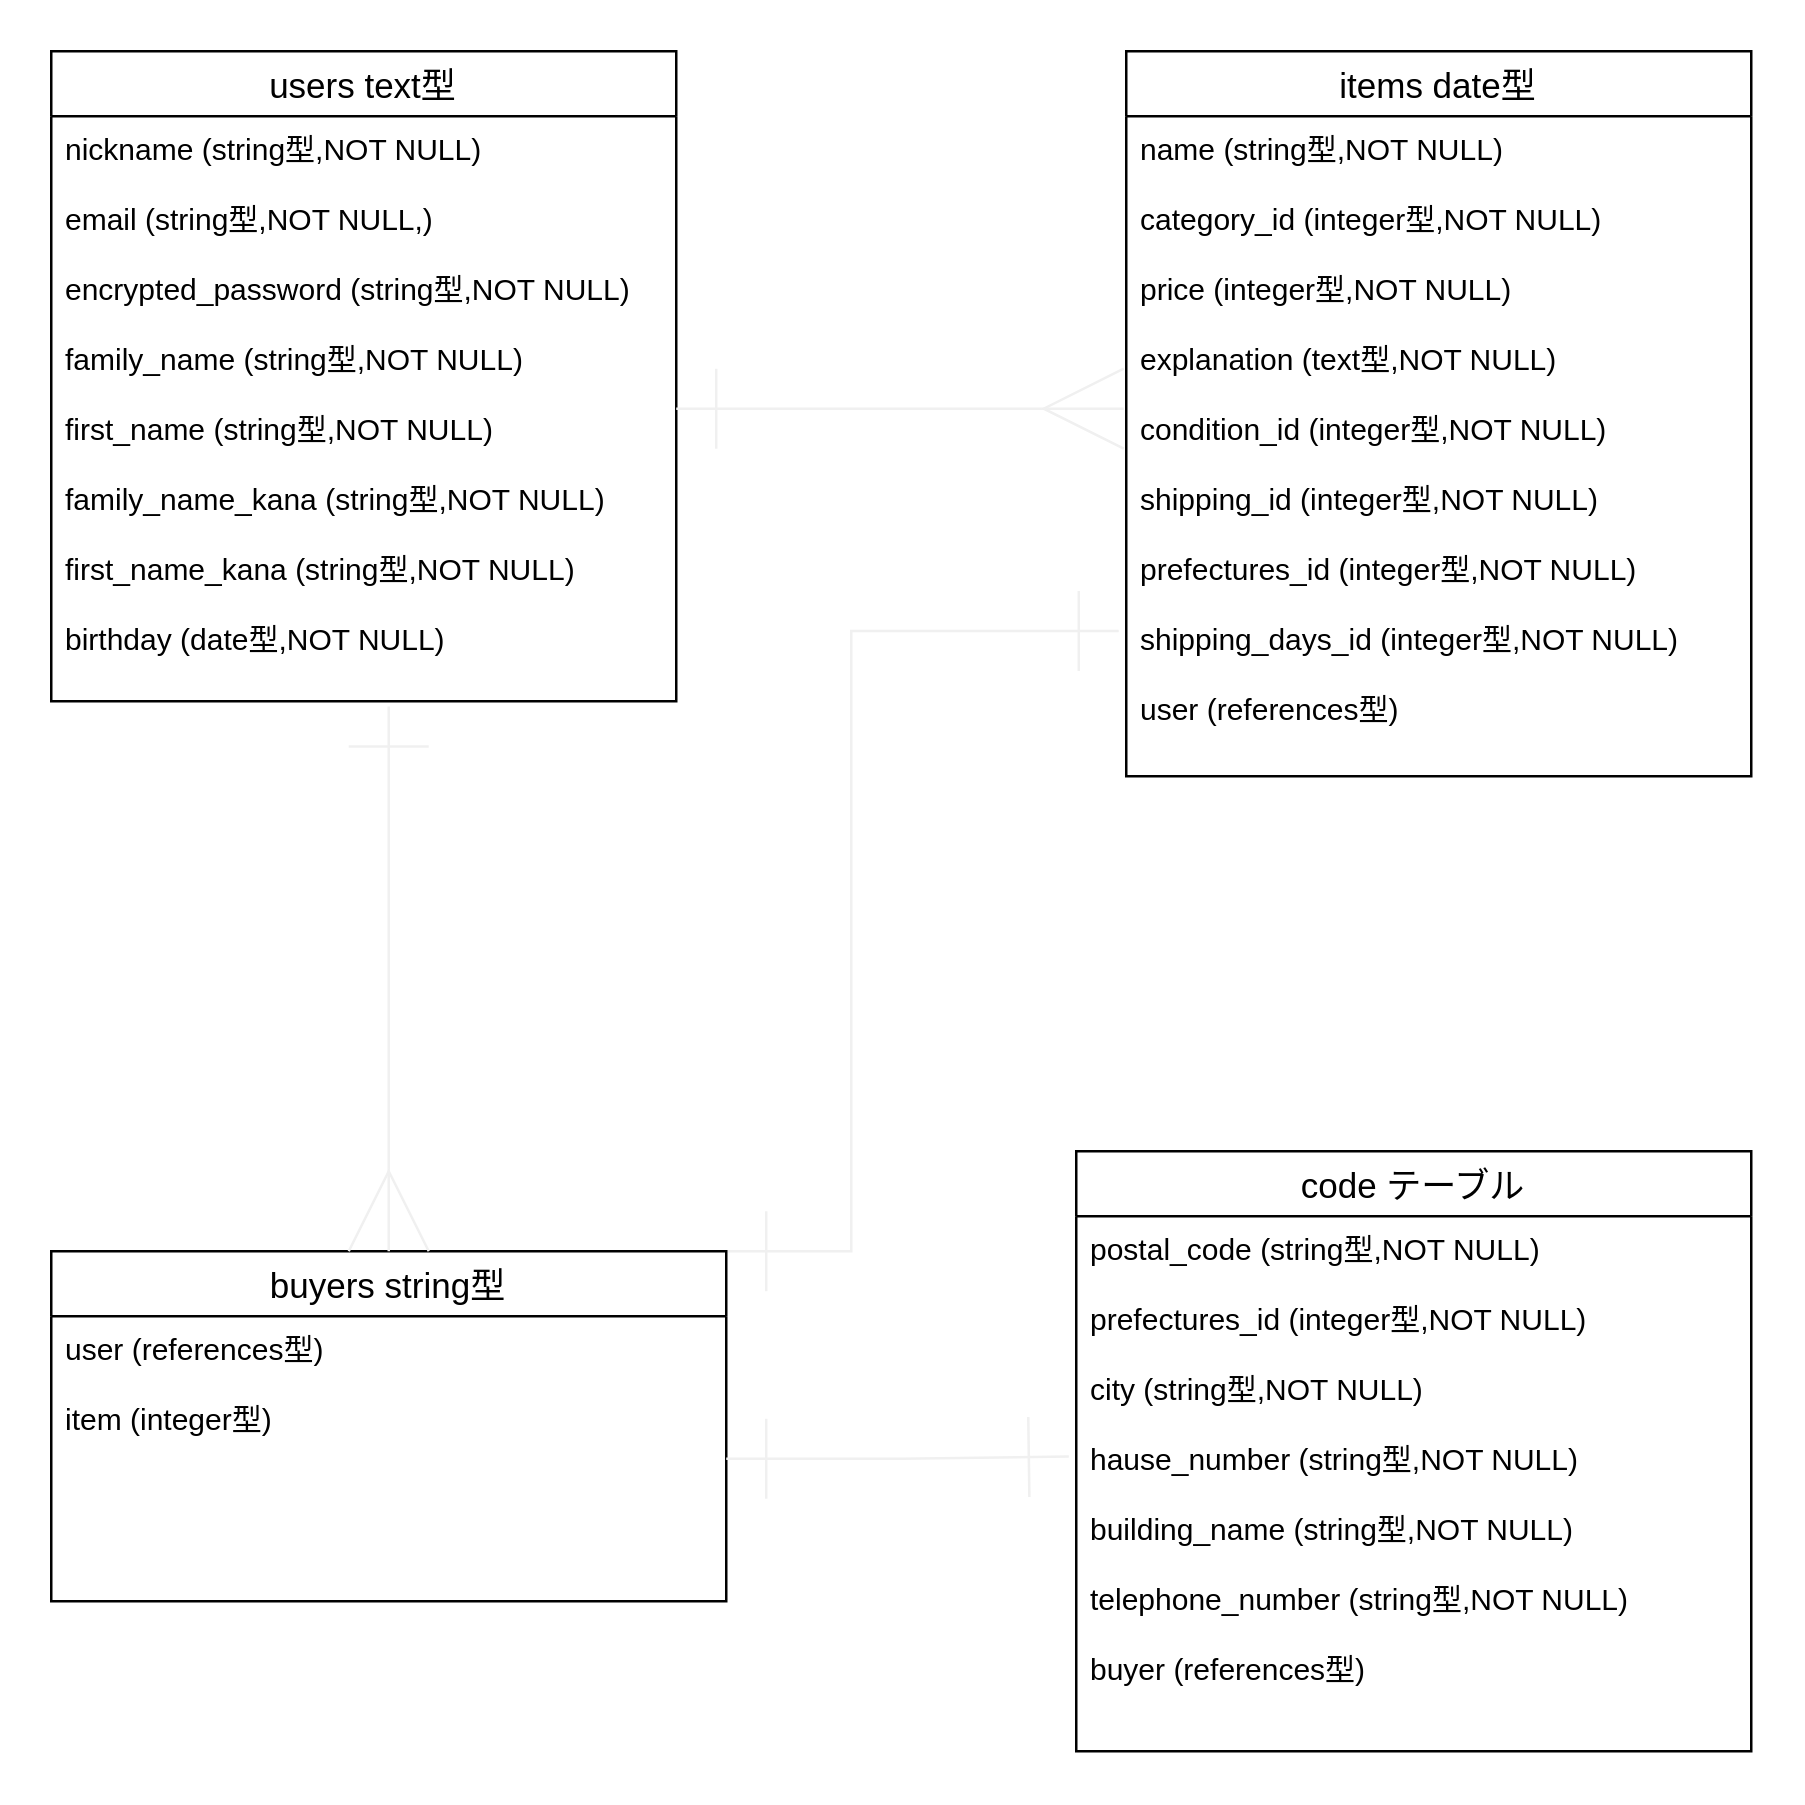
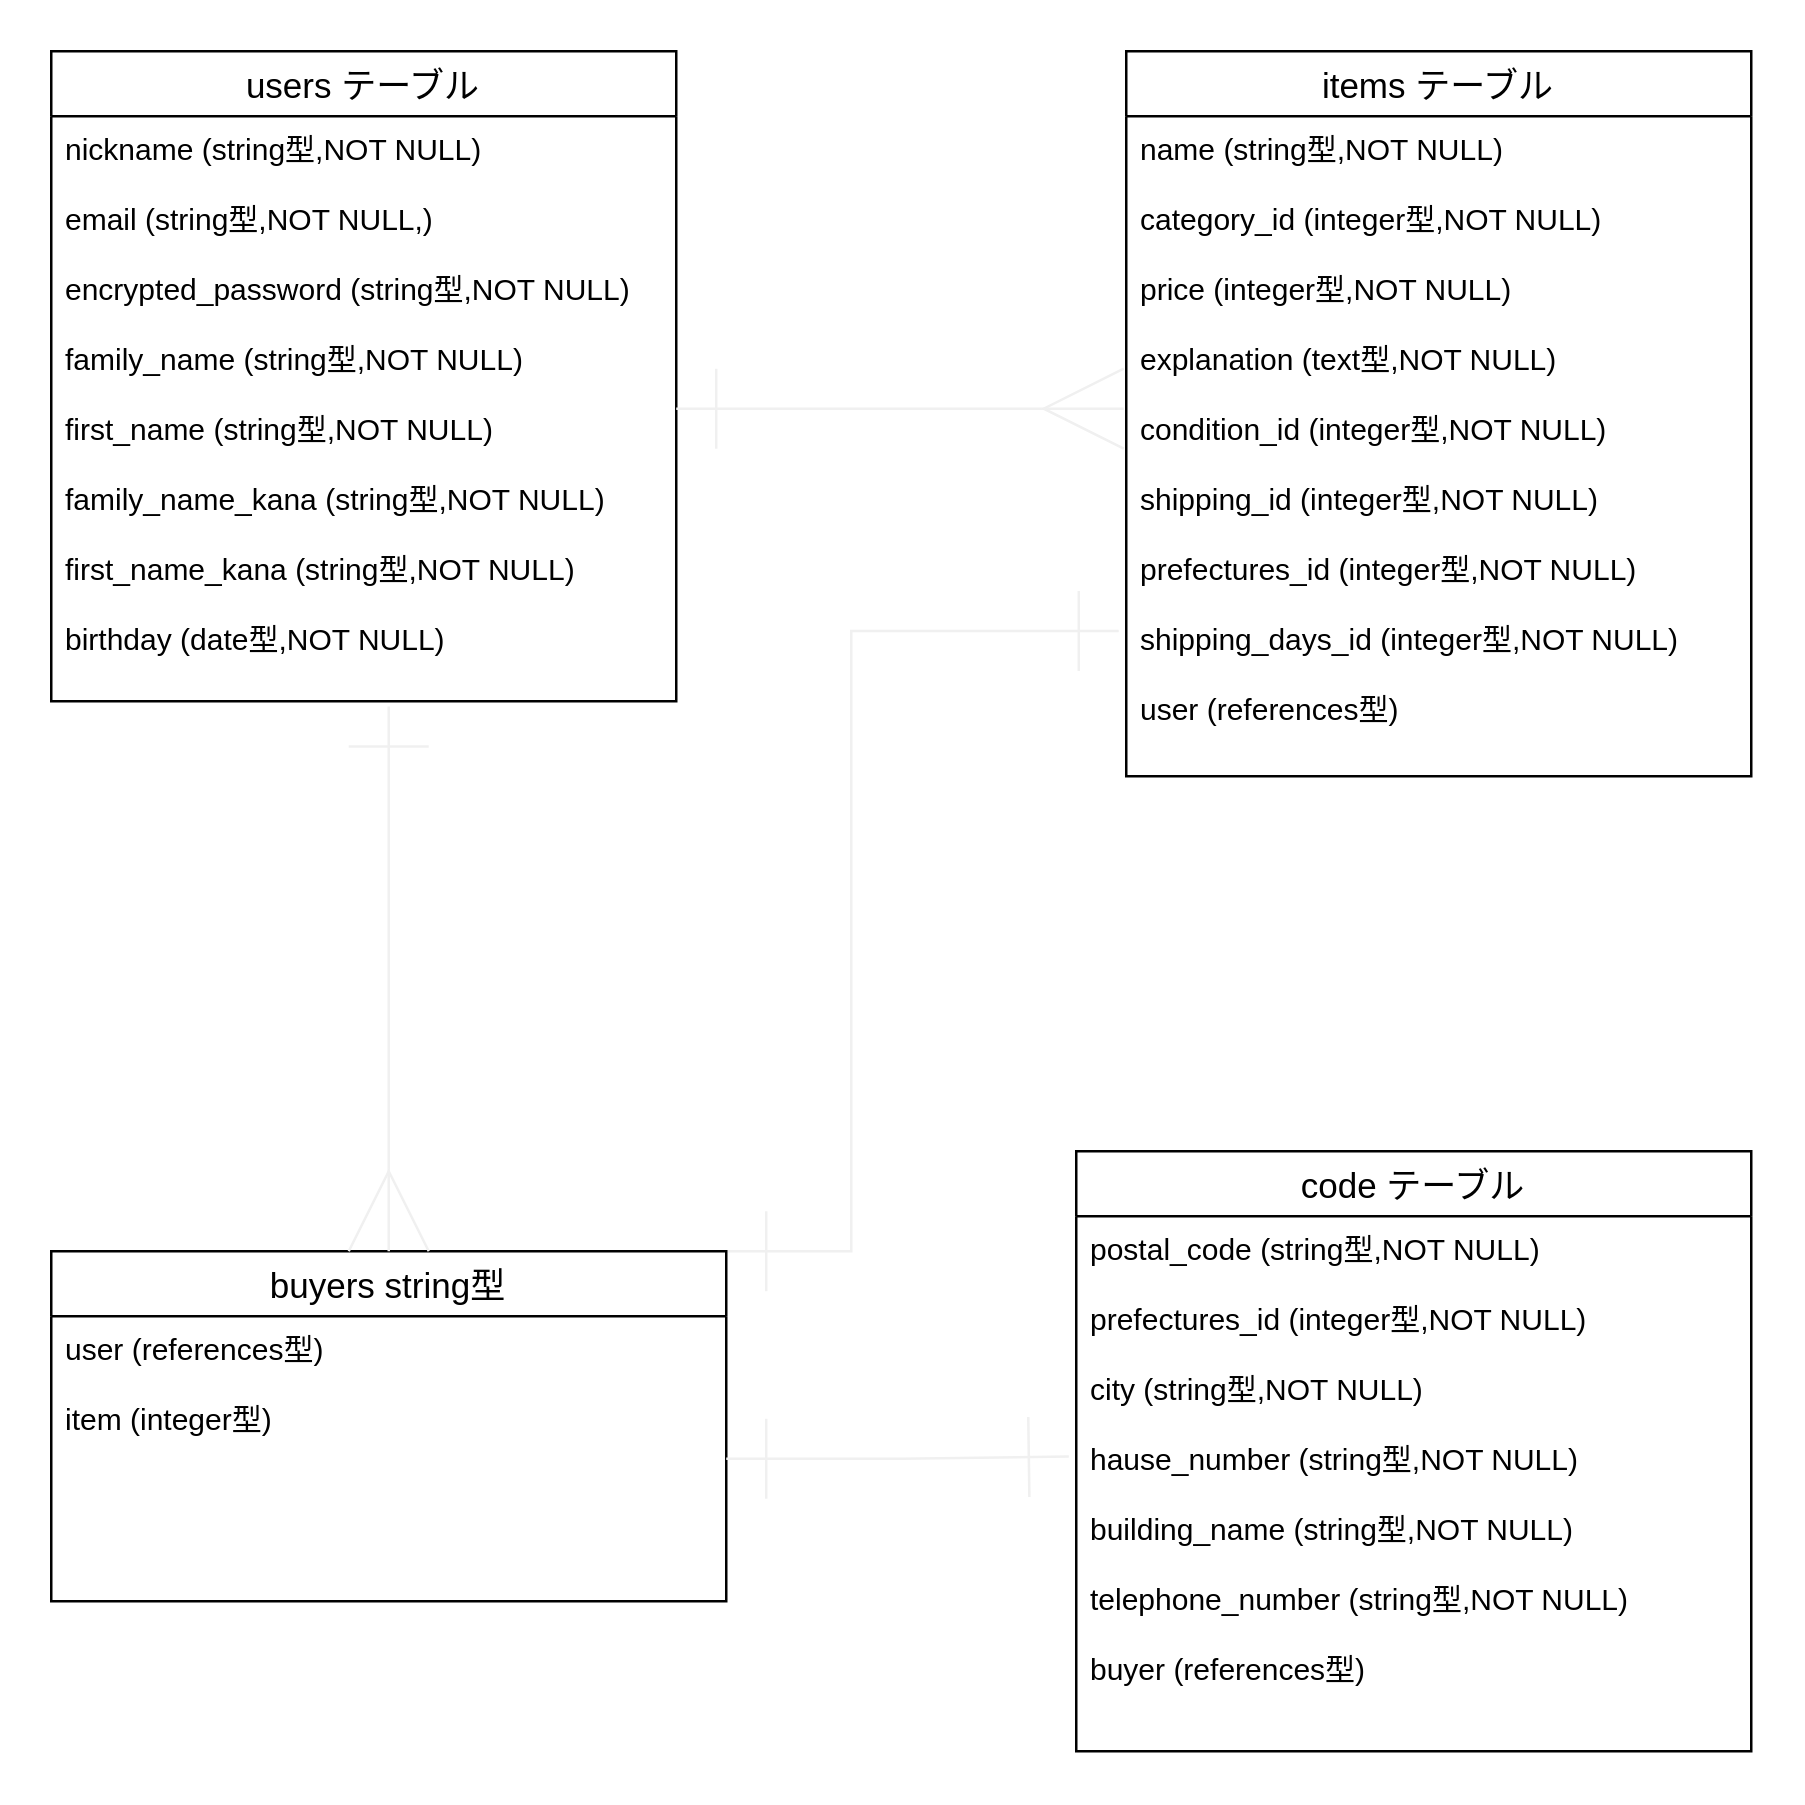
node "users text型": label "users text型" -> "users テーブル"
node "items date型": label "items date型" -> "items テーブル"
